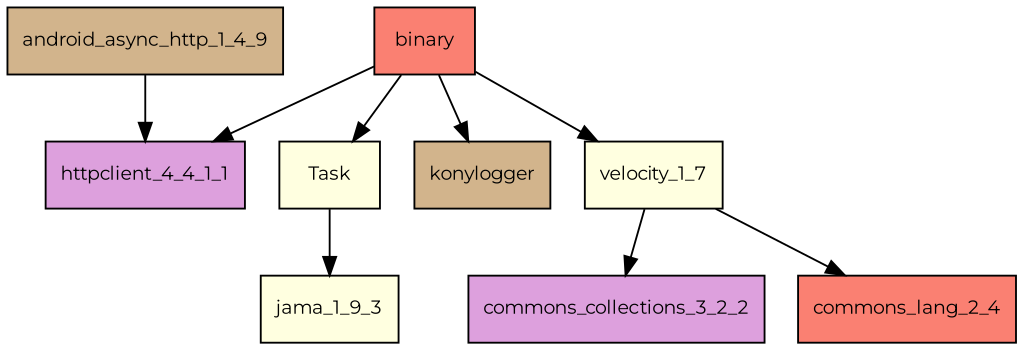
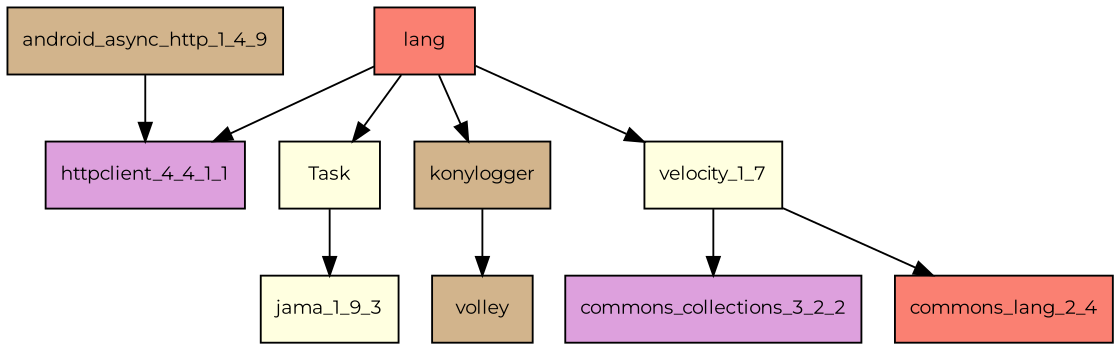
node "binary": label "binary" -> "lang"
node "volley": added
